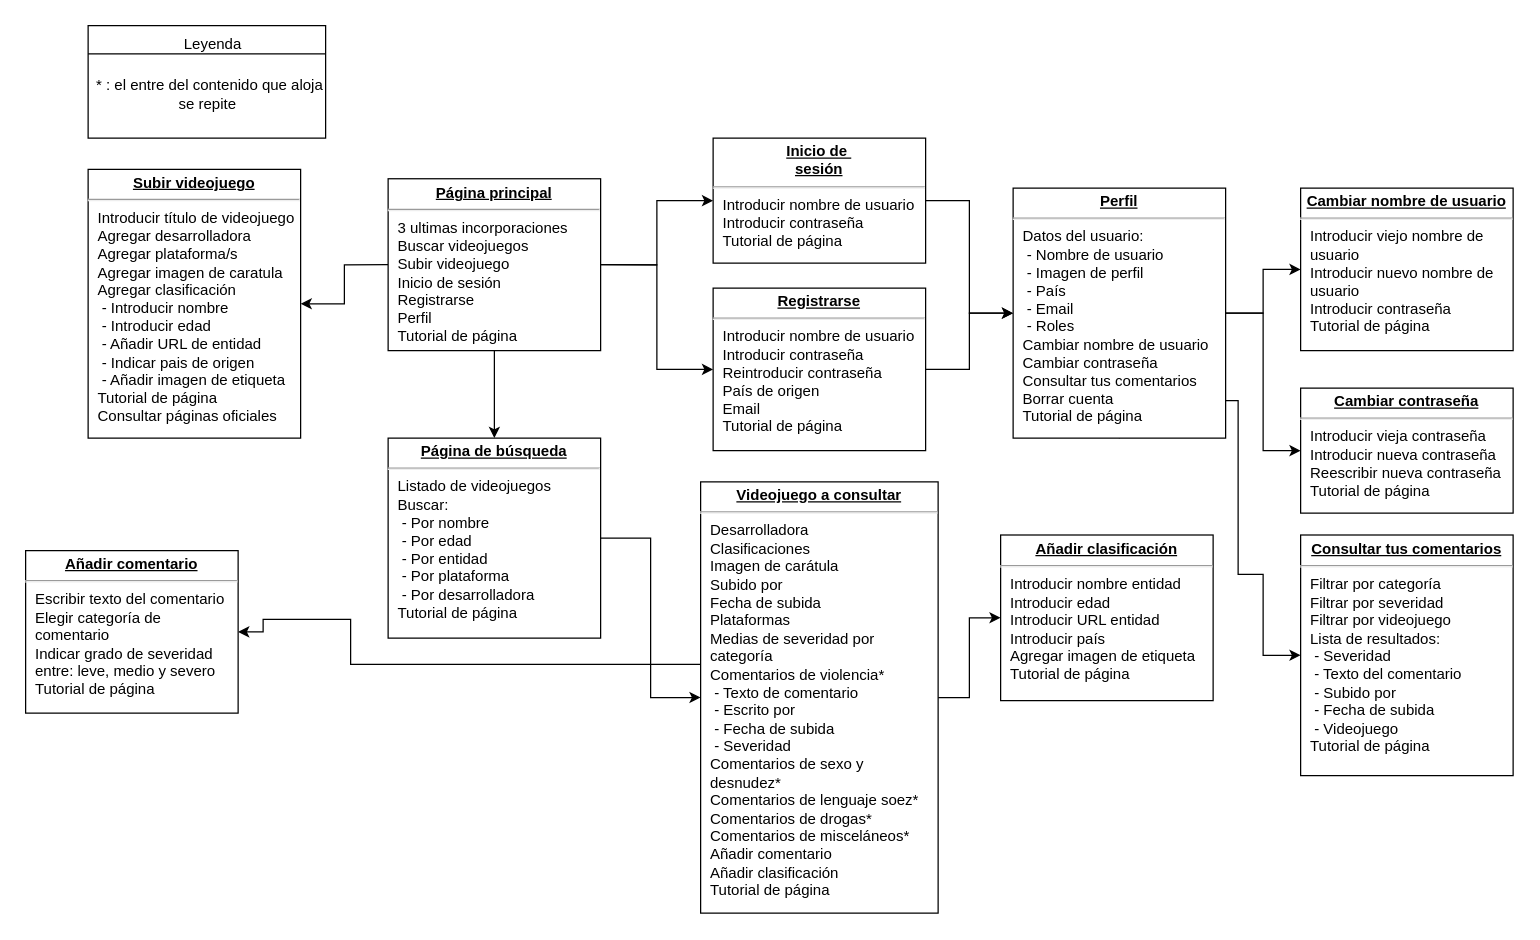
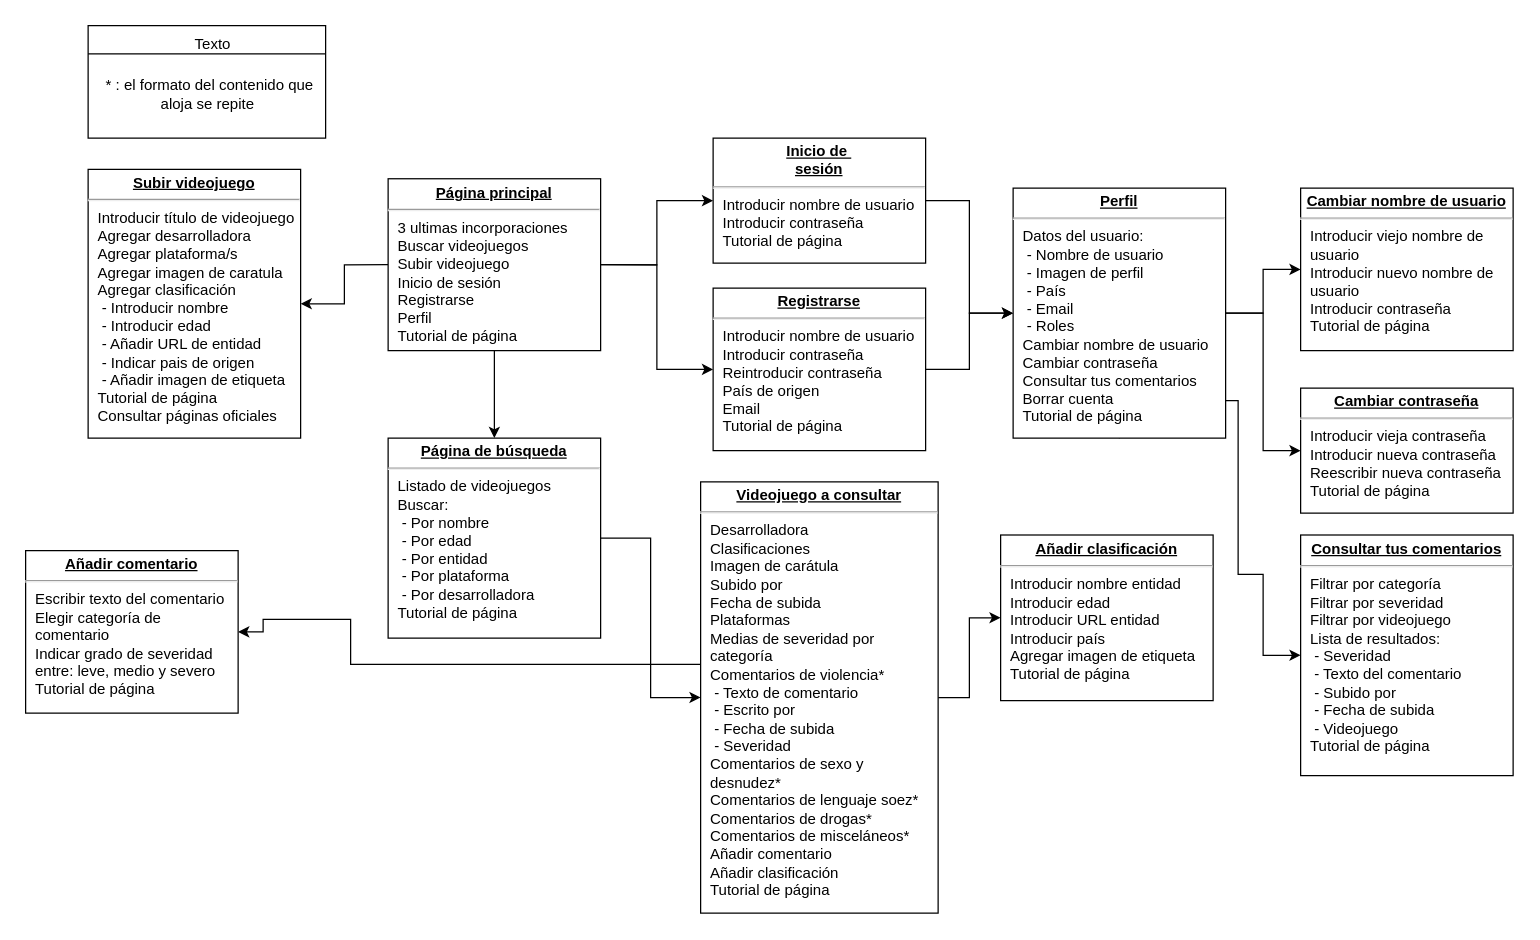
node "Leyenda": label "Leyenda" -> "Texto"
node "* : el entre del contenido que aloja se repite": label "* : el entre del contenido que aloja se repite" -> "* : el formato del contenido que aloja se repite"
